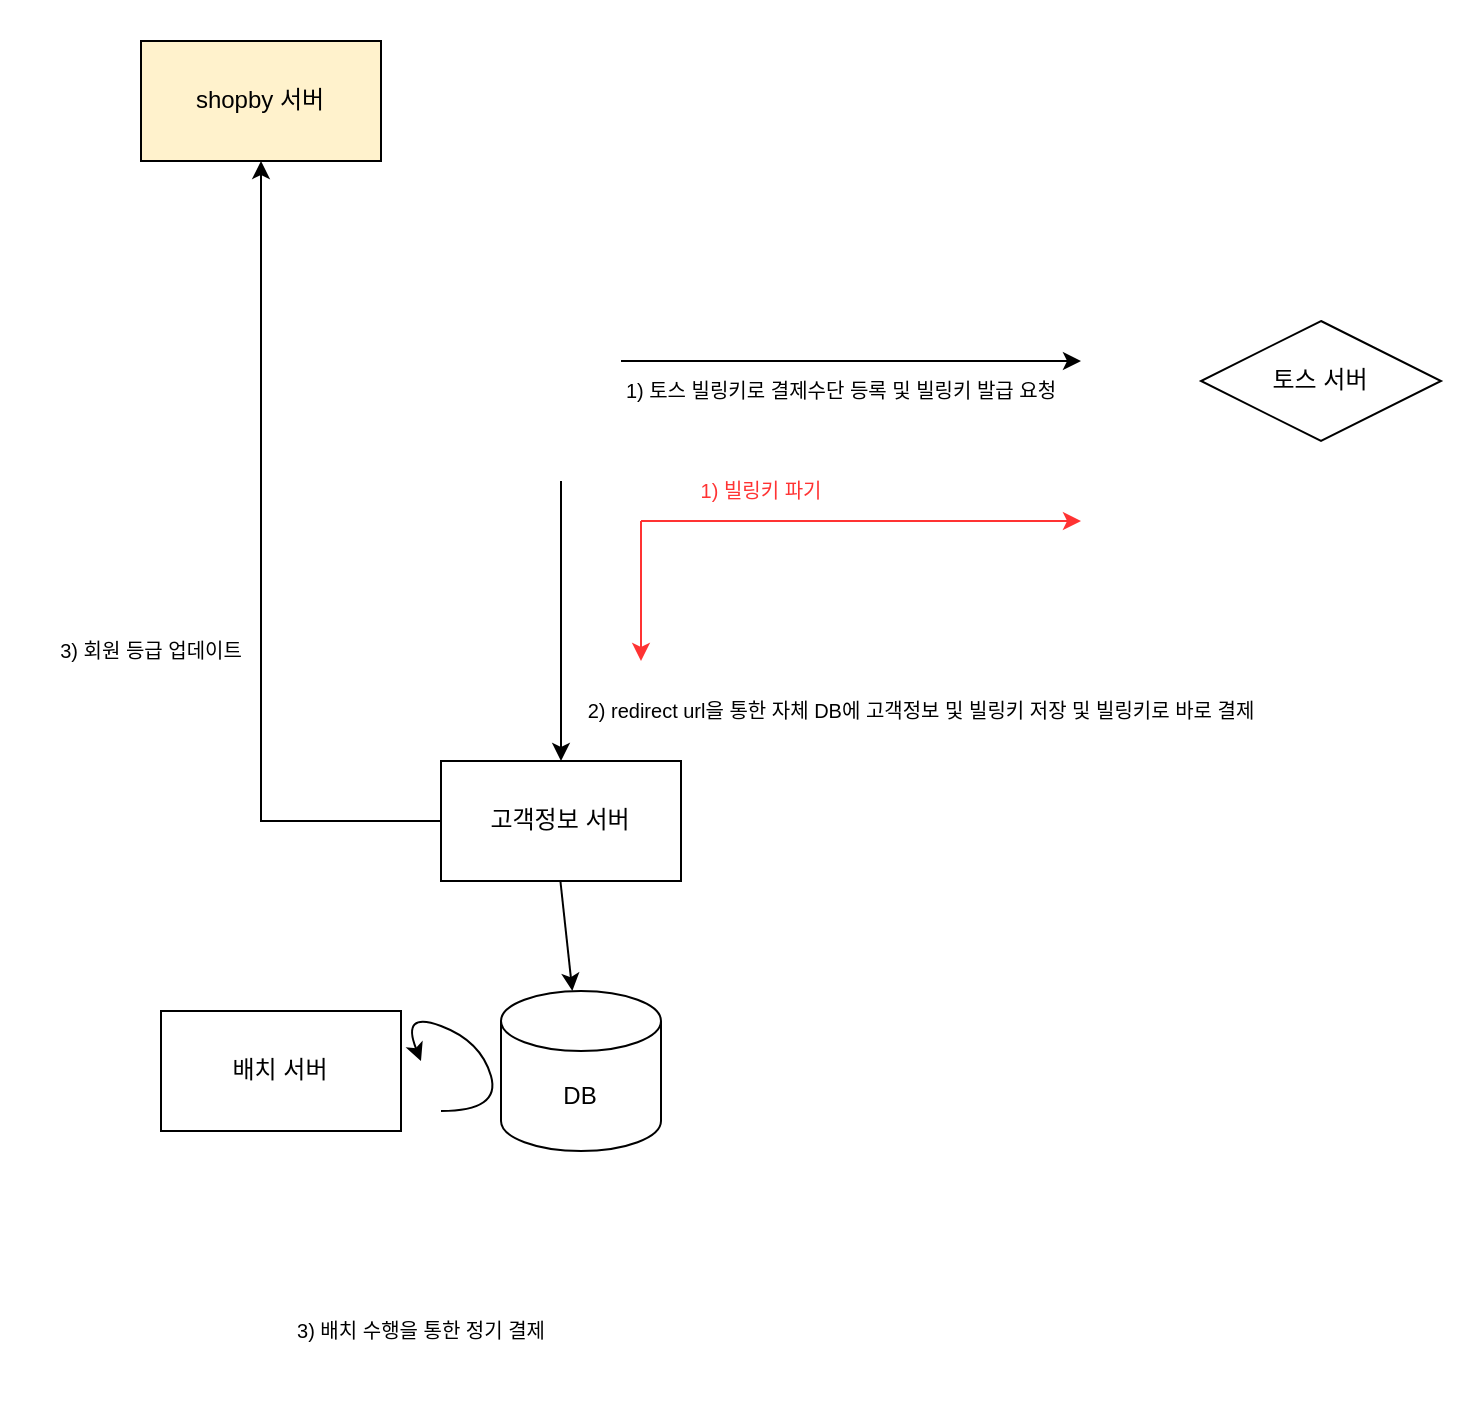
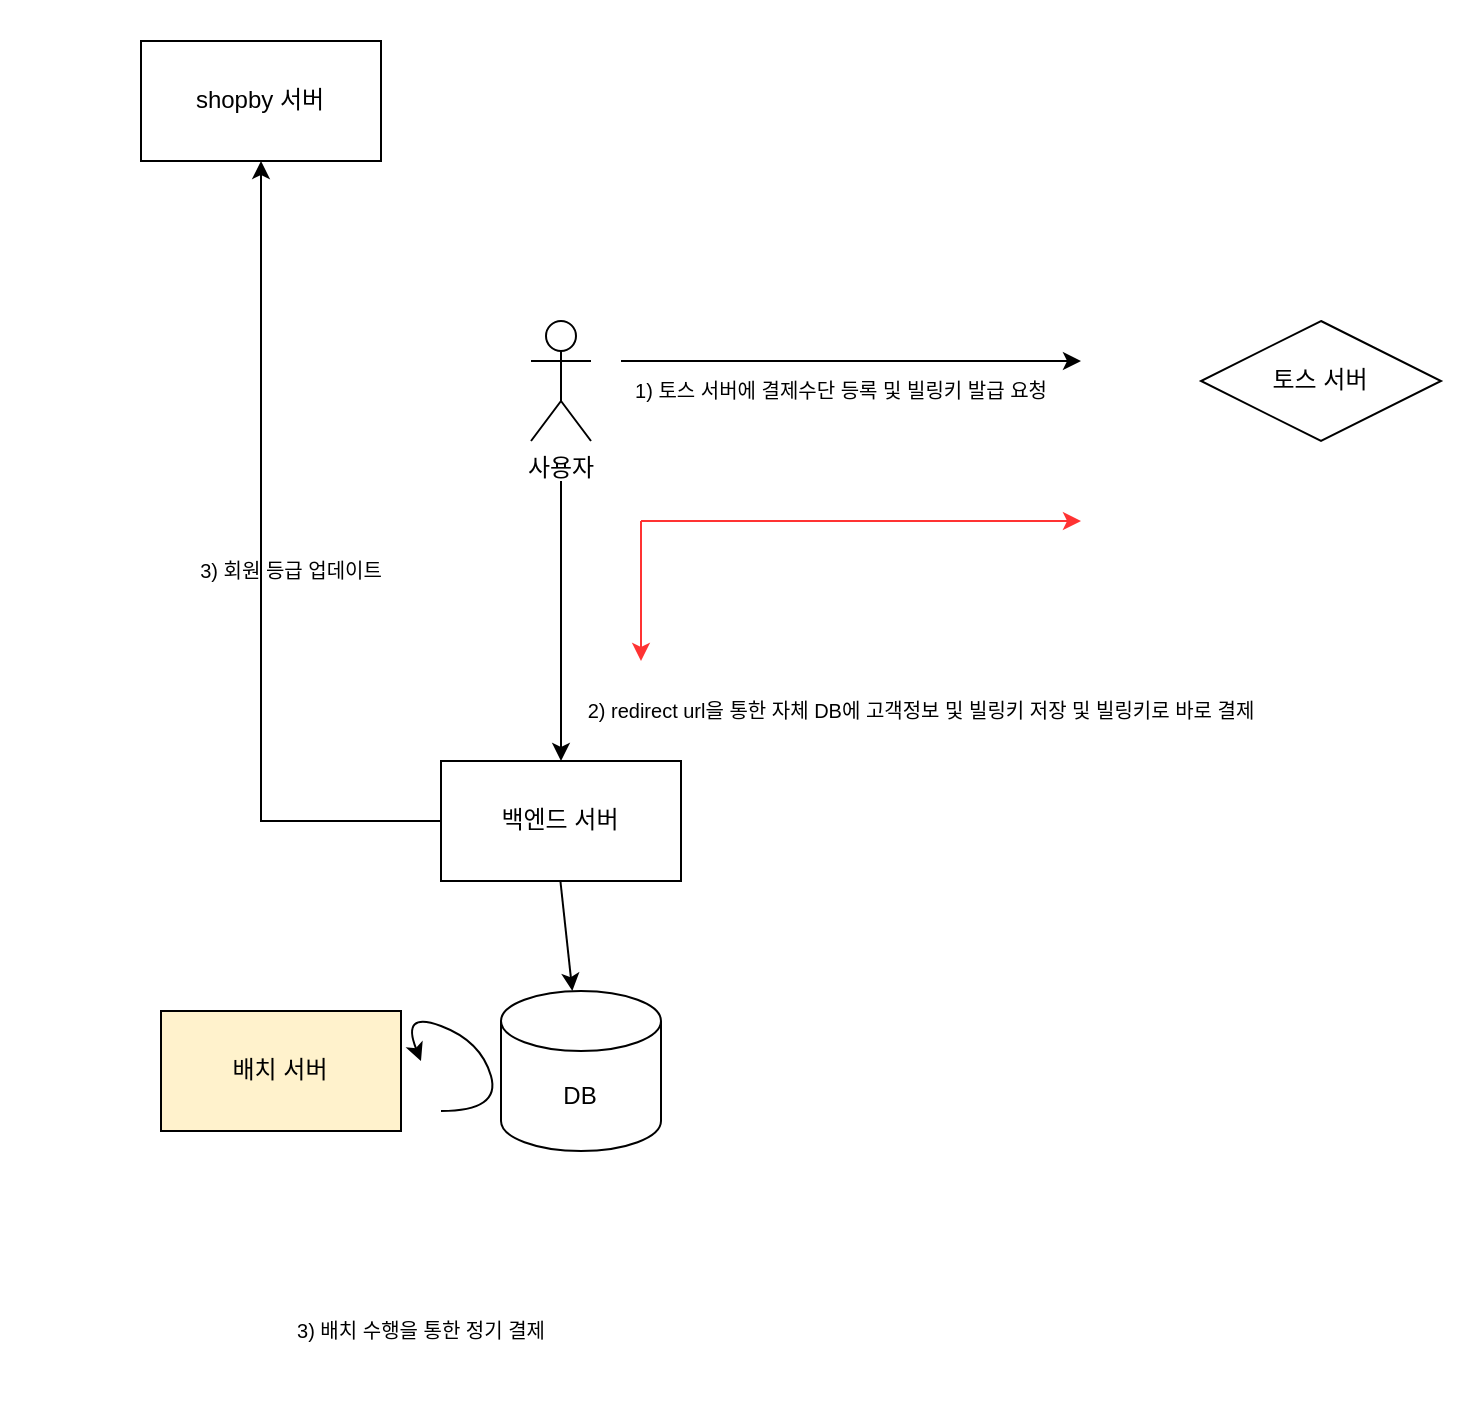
node "shopby 서버": fillcolor #fff2cc -> #ffffff
node "사용자": added
node "1) 토스 빌링키로 결제수단 등록 및 빌링키 발급 요청": label "1) 토스 빌링키로 결제수단 등록 및 빌링키 발급 요청" -> "1) 토스 서버에 결제수단 등록 및 빌링키 발급 요청"
node "1) 빌링키 파기": removed
node "3) 회원 등급 업데이트": moved (151, 651) -> (291, 571)
node "고객정보 서버": label "고객정보 서버" -> "백엔드 서버"
node "배치 서버": fillcolor #ffffff -> #fff2cc
